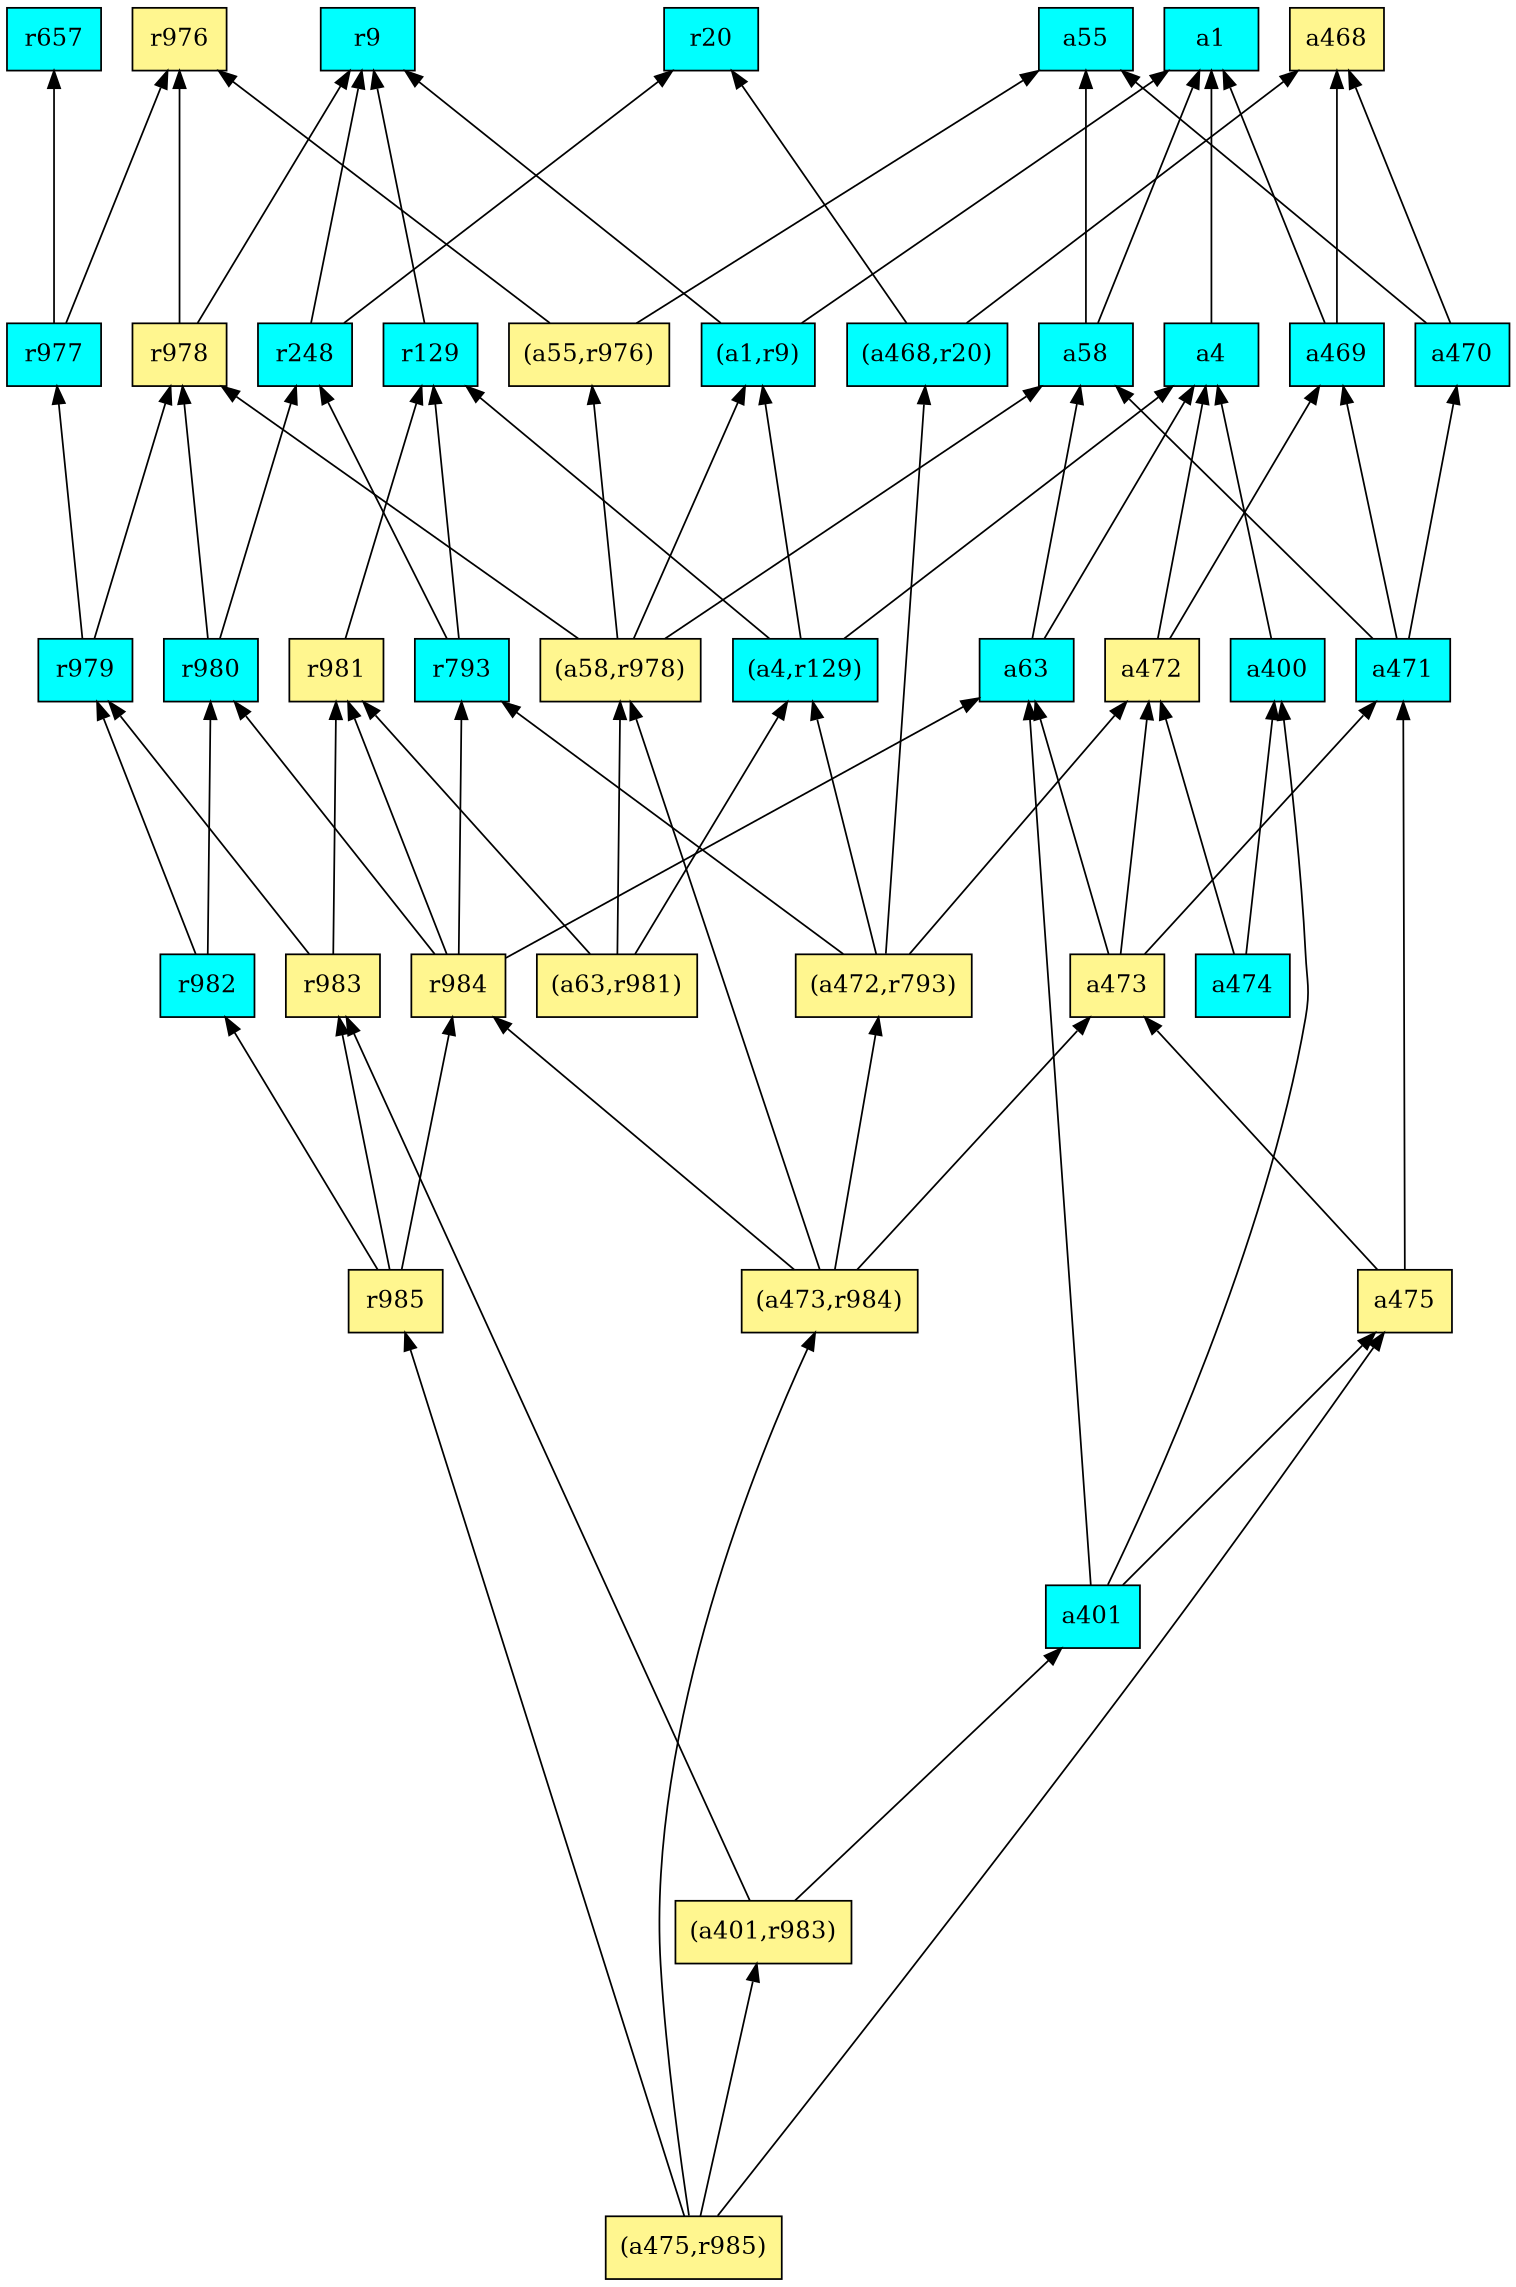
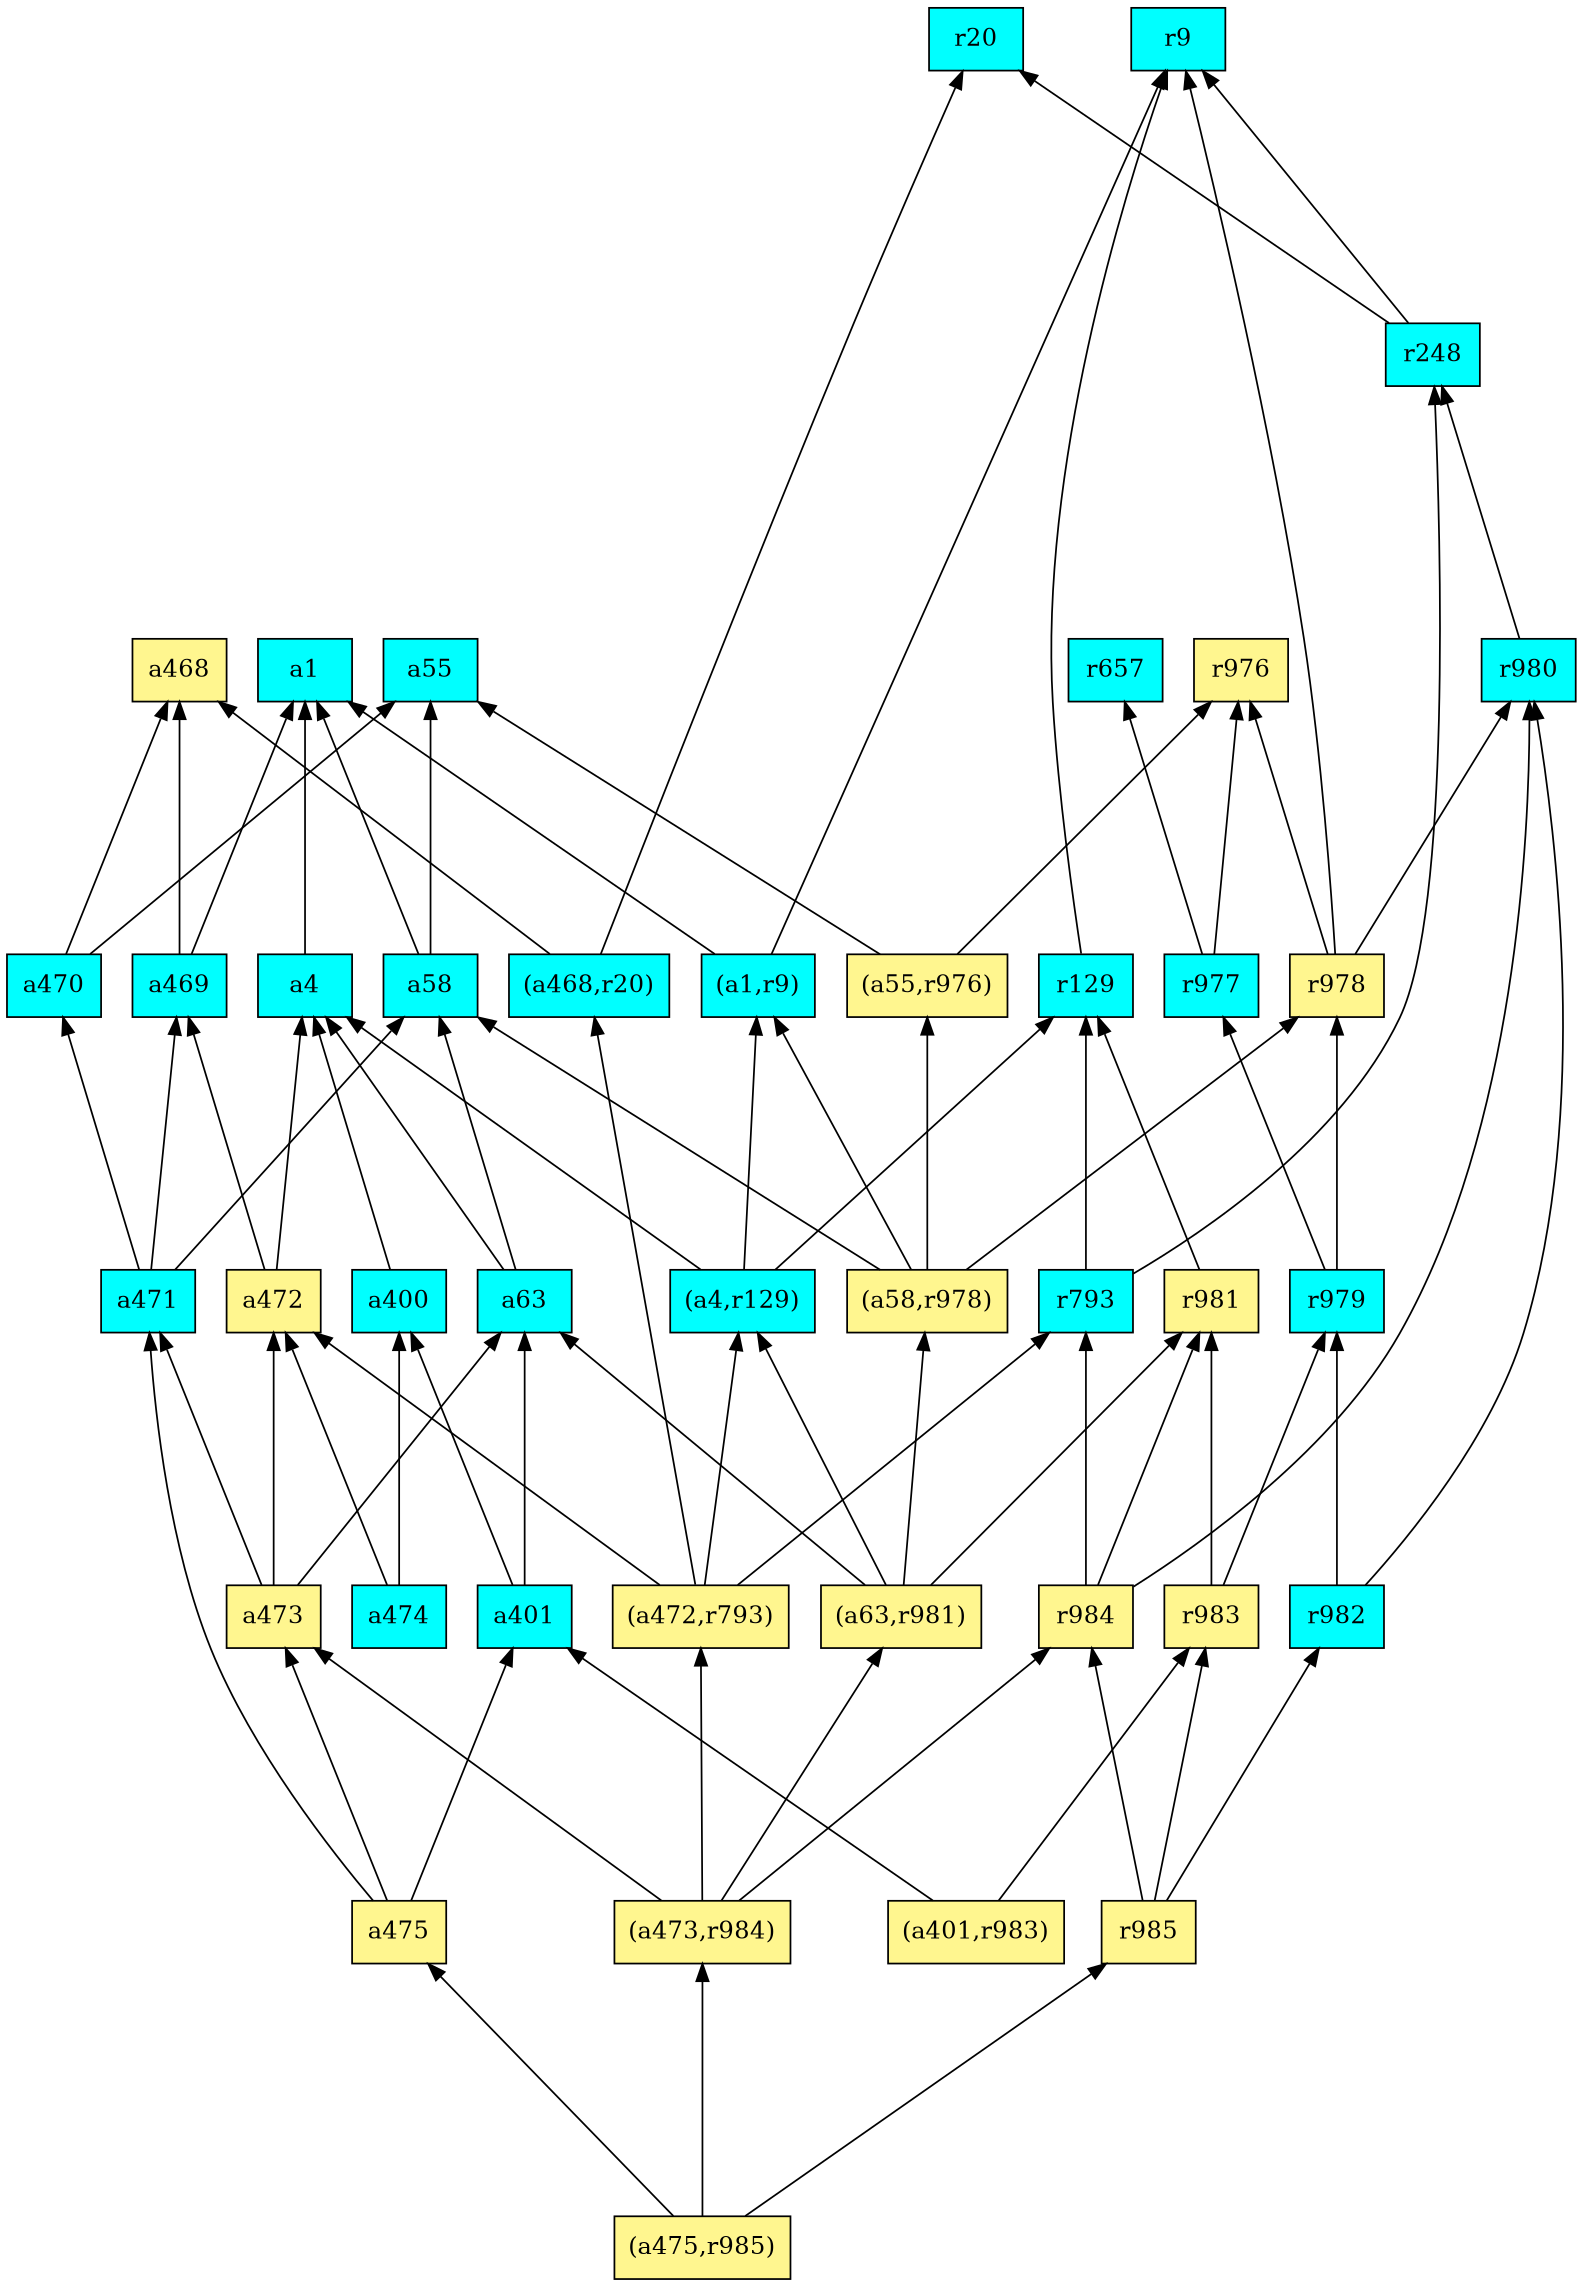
edge "r980" -> "r978": reversed
edge "r984" -> "a63": now "(a63,r981)" -> "a63"
edge "(a473,r984)" -> "(a58,r978)": now "(a473,r984)" -> "(a63,r981)"
edge "a401" -> "a475": reversed
edge "(a475,r985)" -> "(a401,r983)": removed
